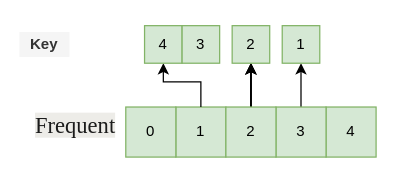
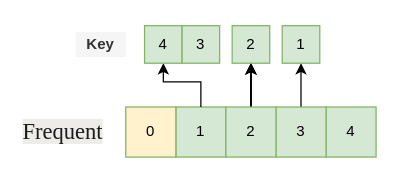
node "Key": moved (44, 44) -> (101, 44)
node "Frequent": moved (76, 126) -> (63, 132)
node "0": fillcolor #d5e8d4 -> #fff2cc
